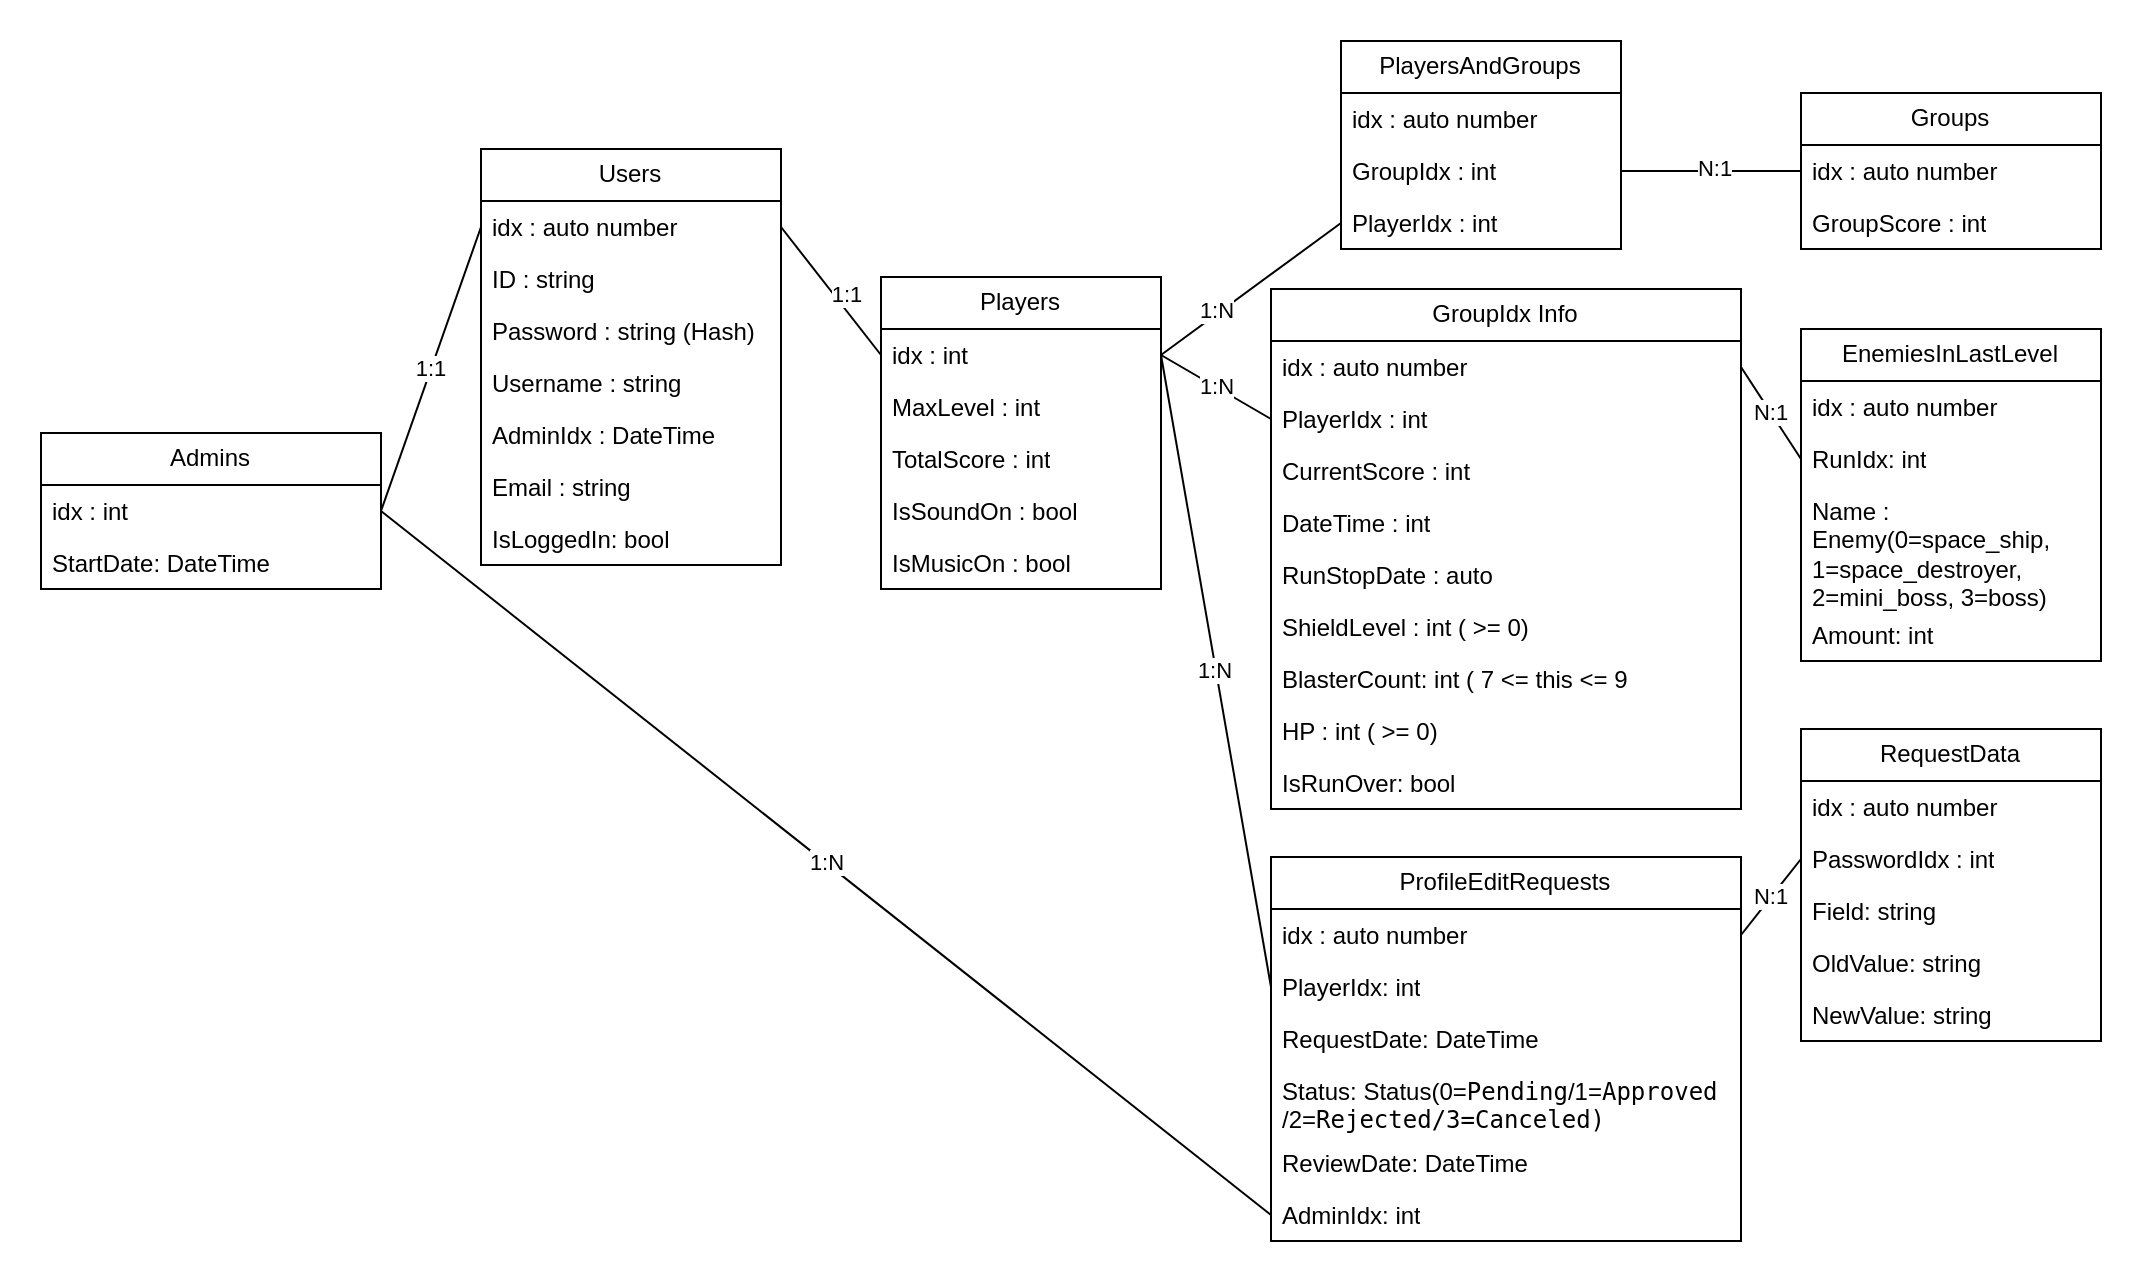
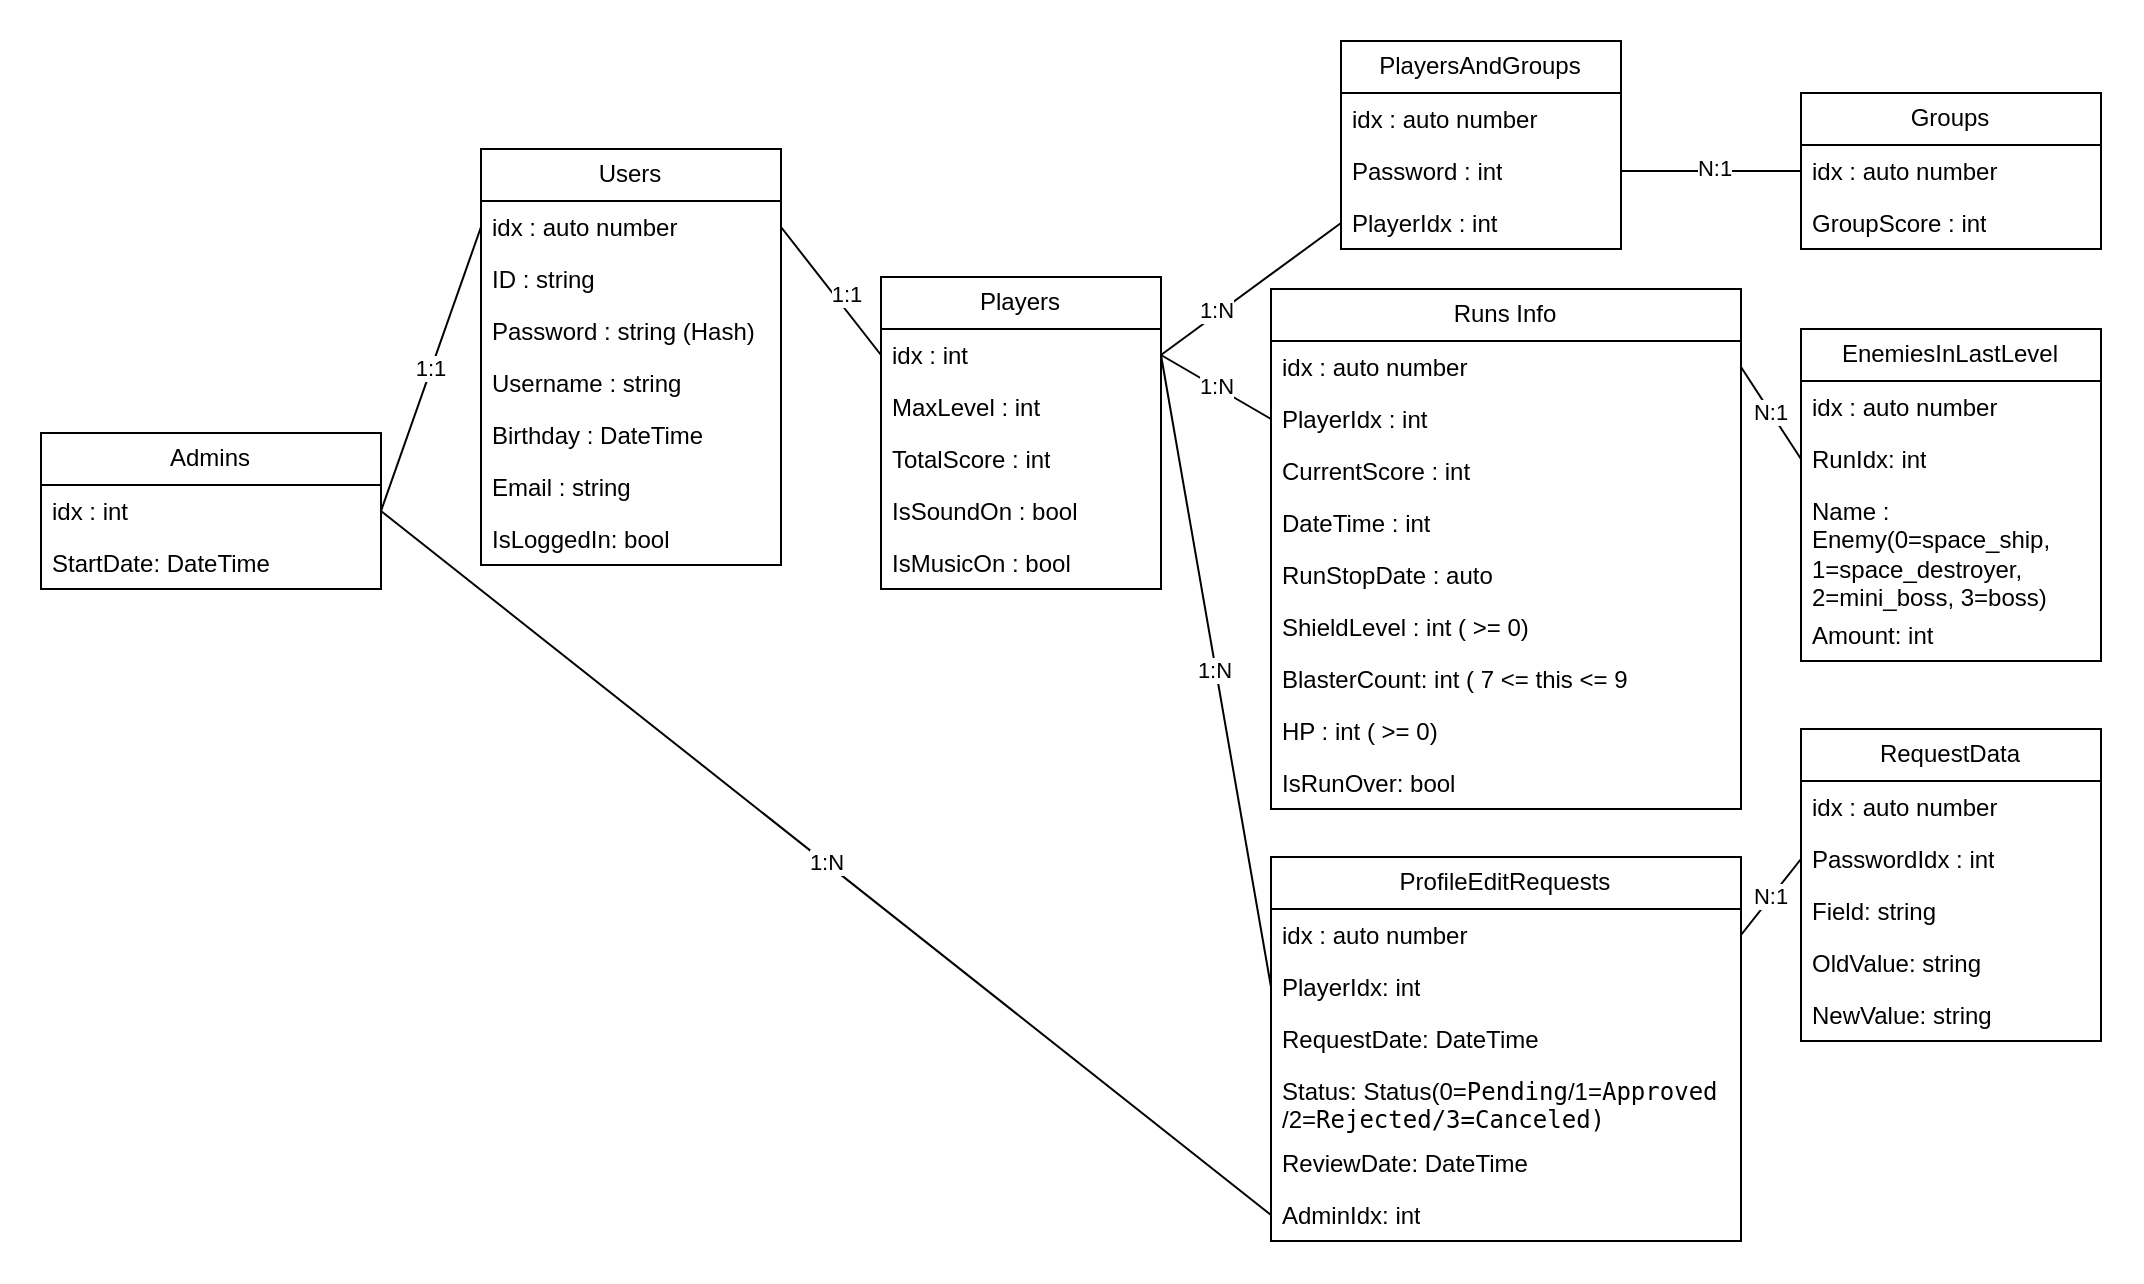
node "GroupIdx : int": label "GroupIdx : int" -> "Password : int"
node "GroupIdx Info": label "GroupIdx Info" -> "Runs Info"
node "AdminIdx : DateTime": label "AdminIdx : DateTime" -> "Birthday : DateTime"
